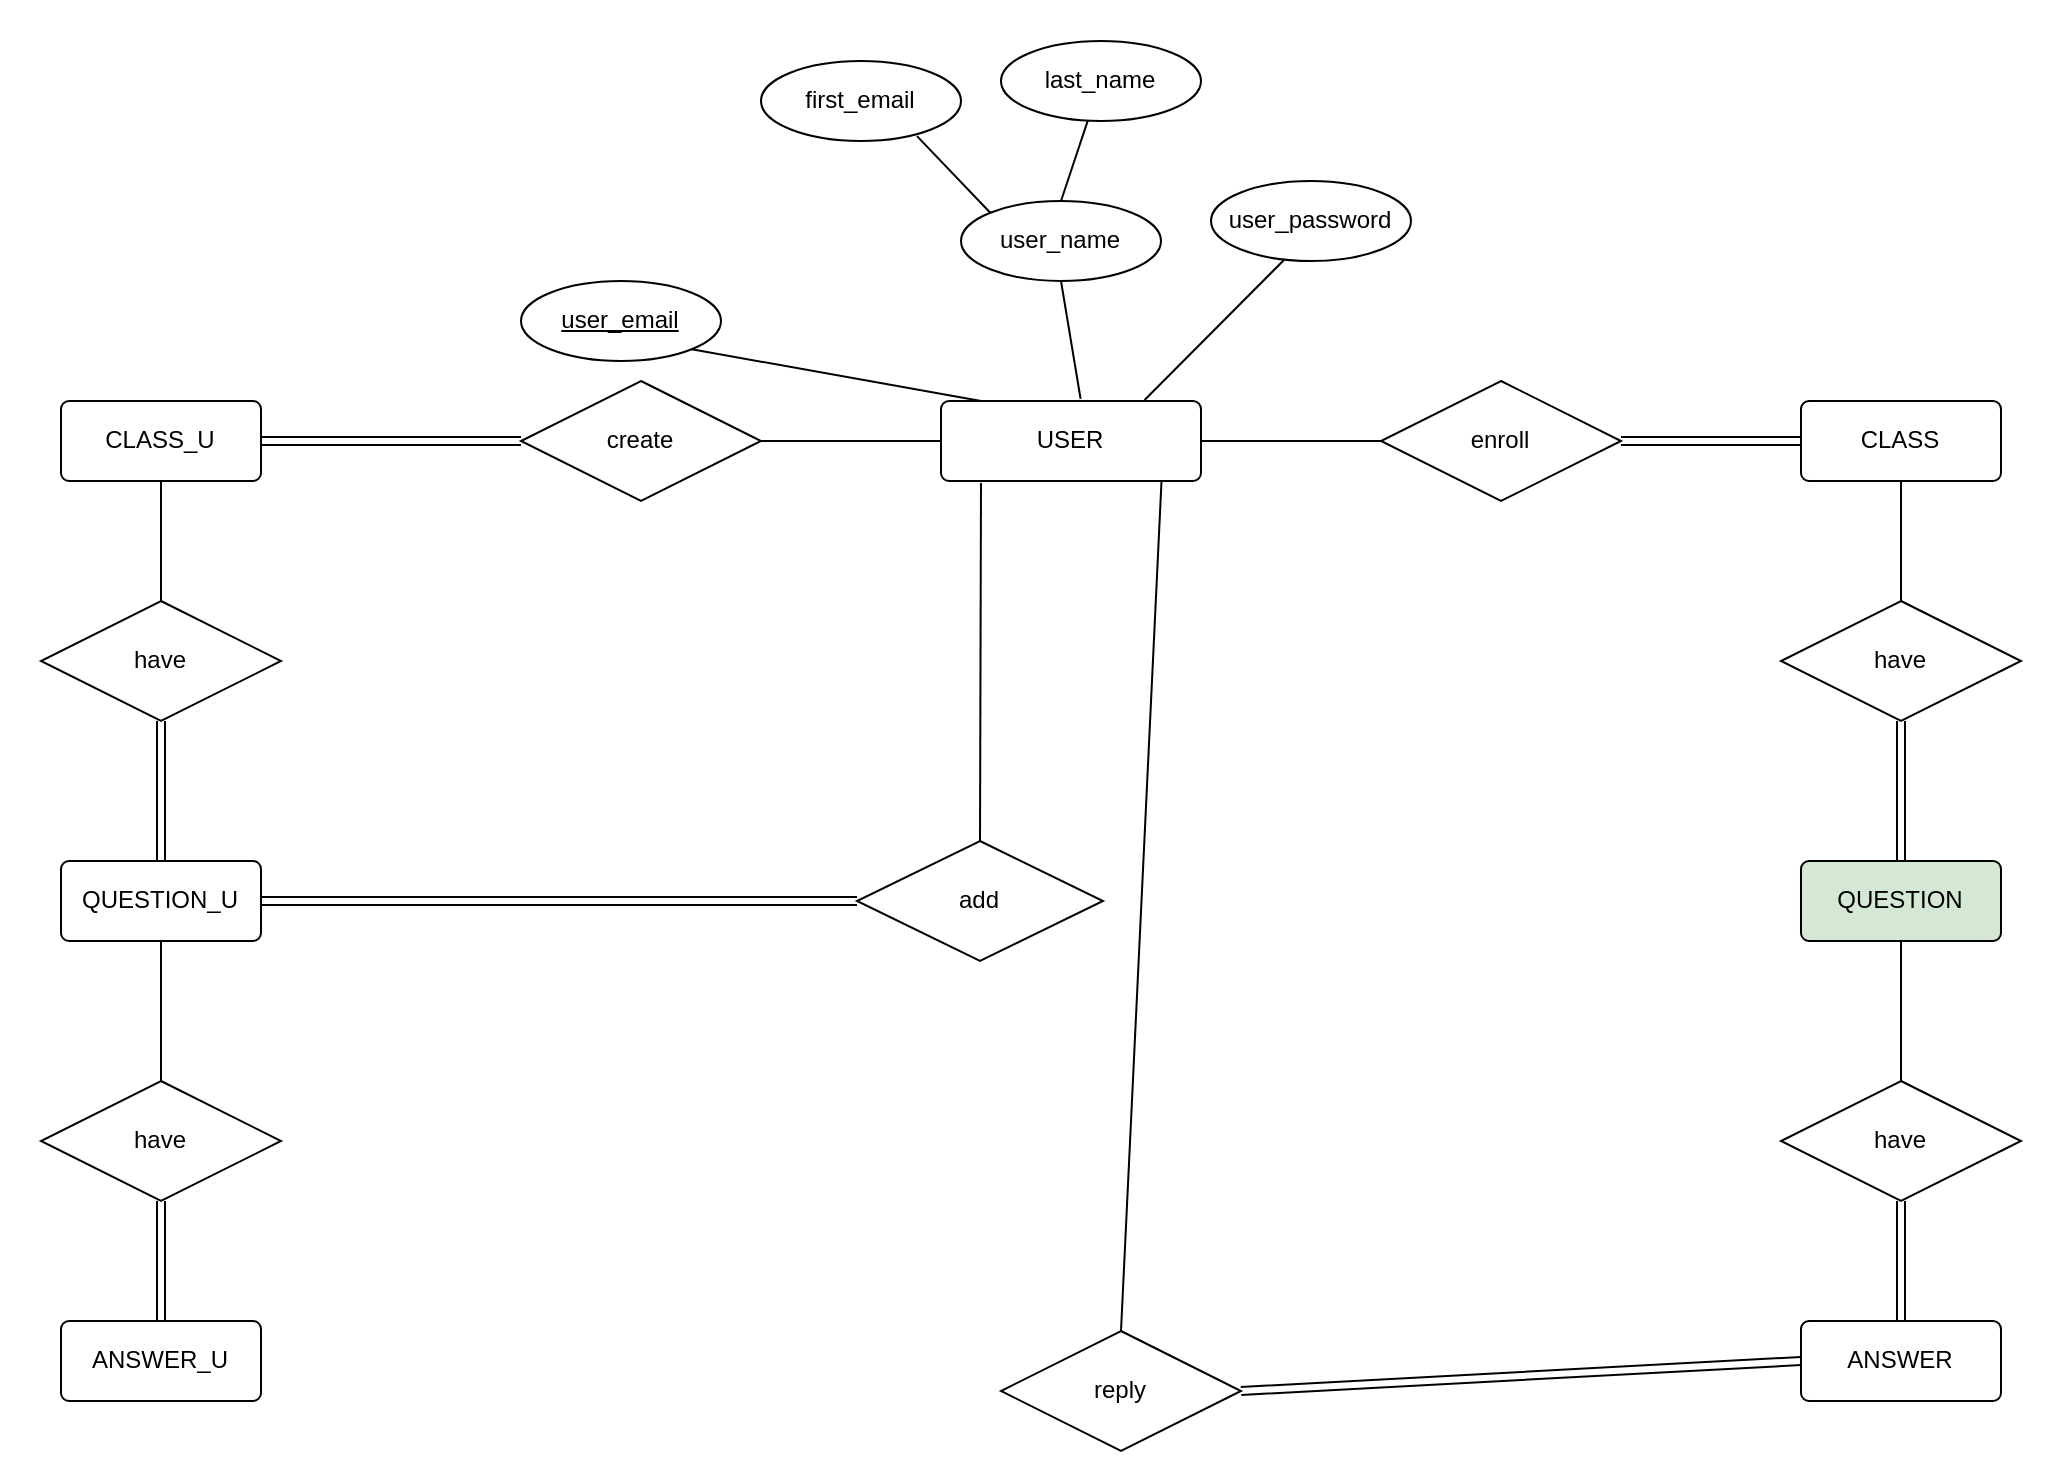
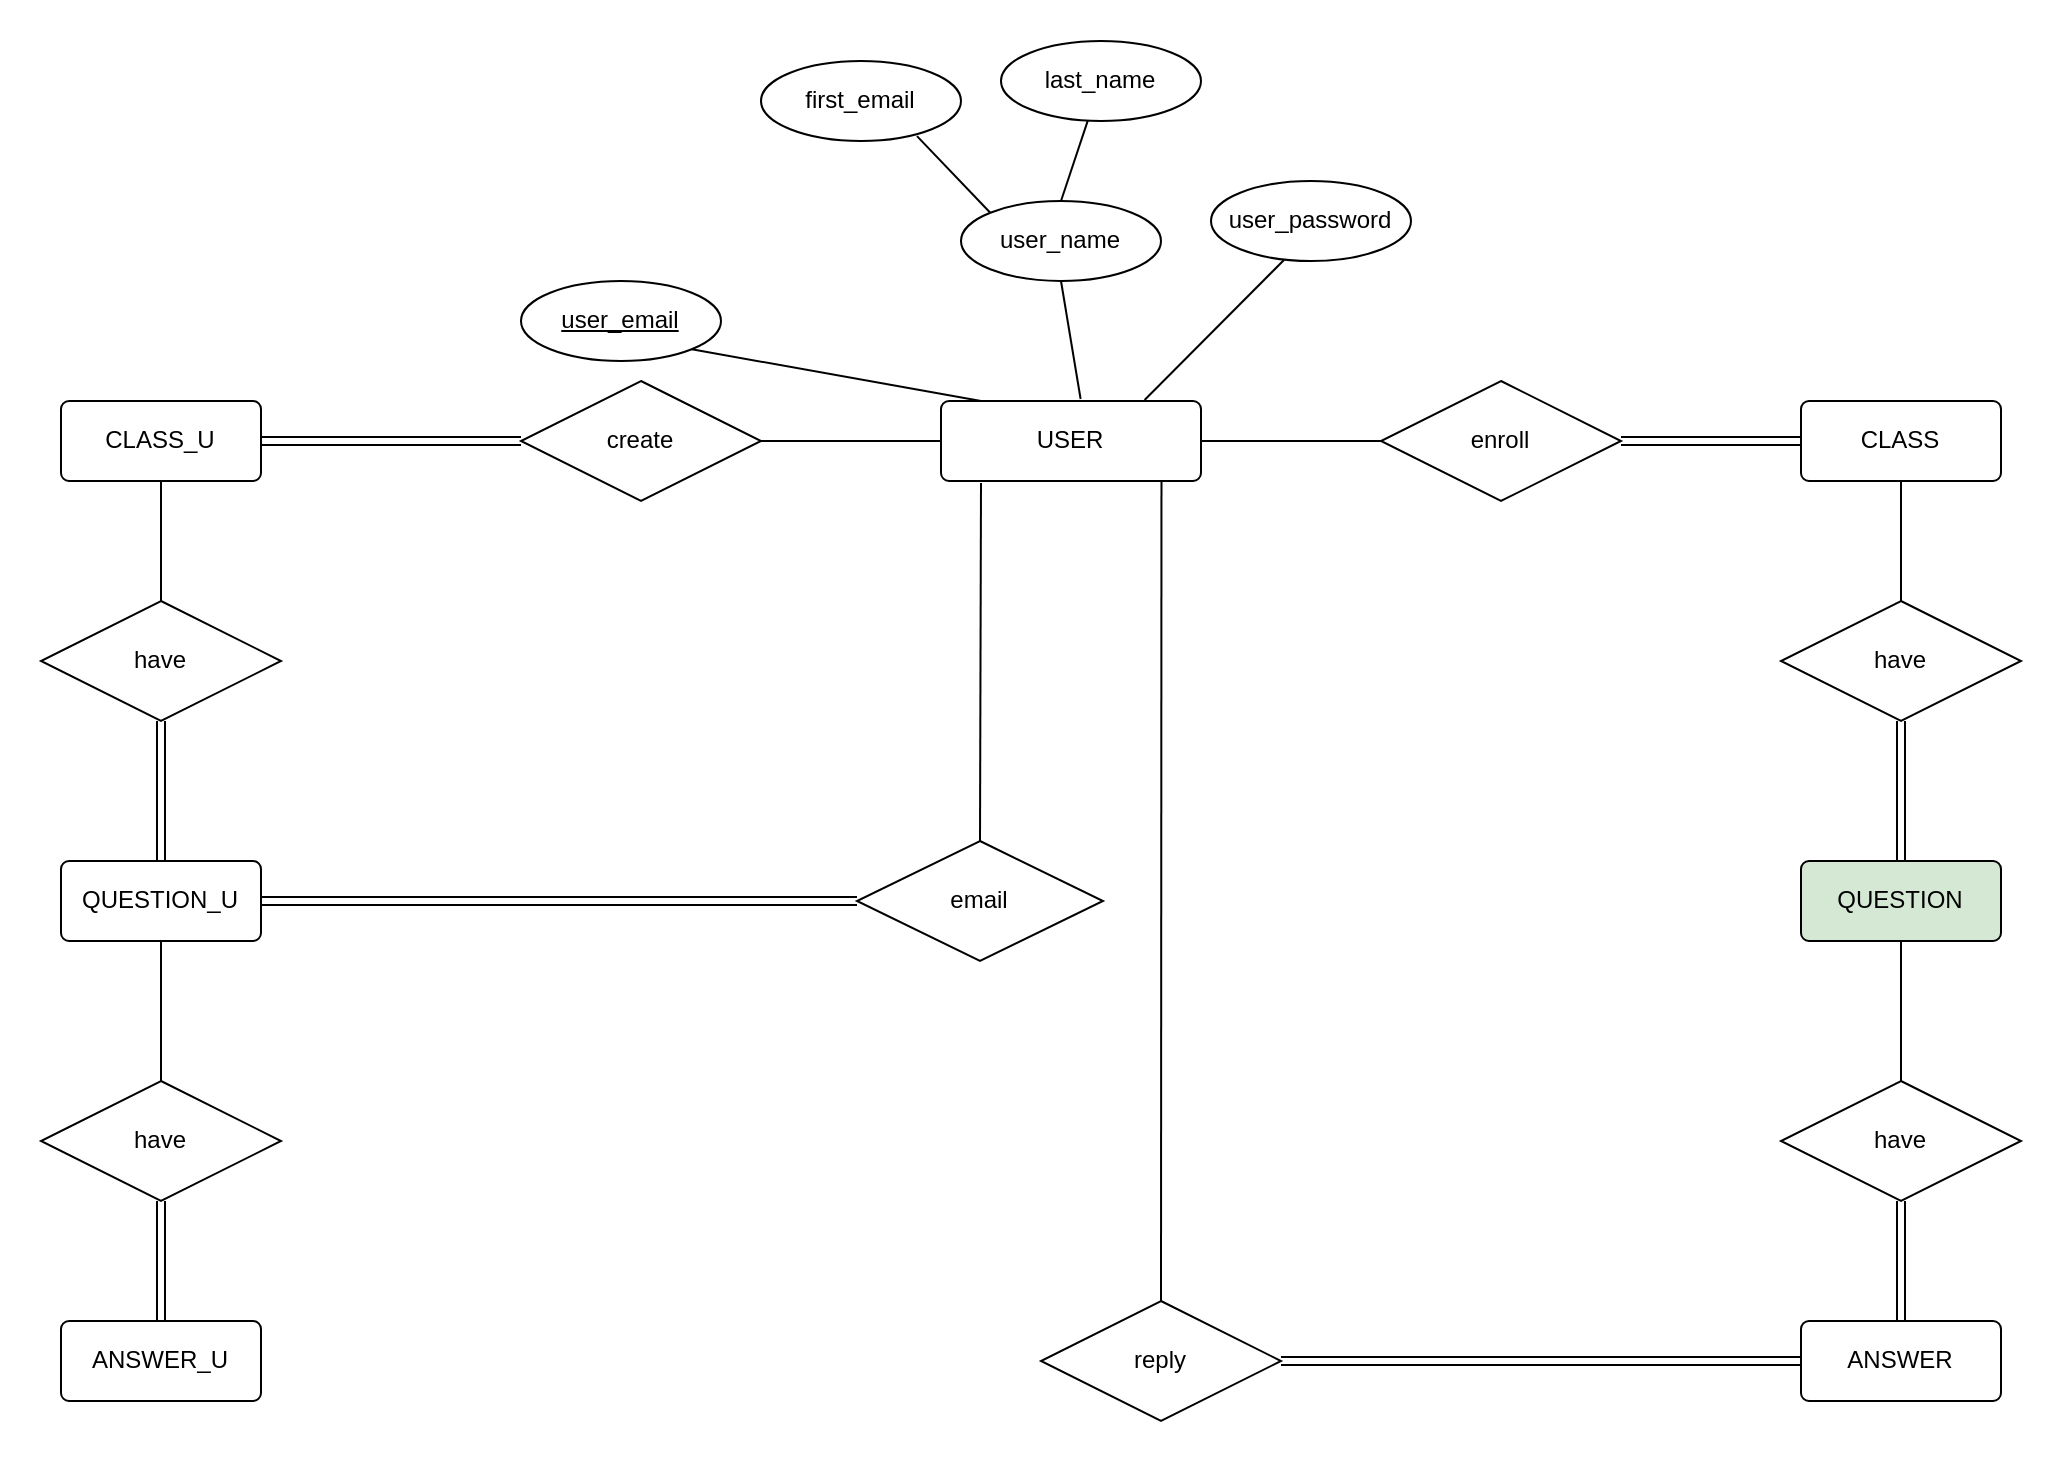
node "add": label "add" -> "email"
node "reply": moved (1121, 1391) -> (1161, 1361)
